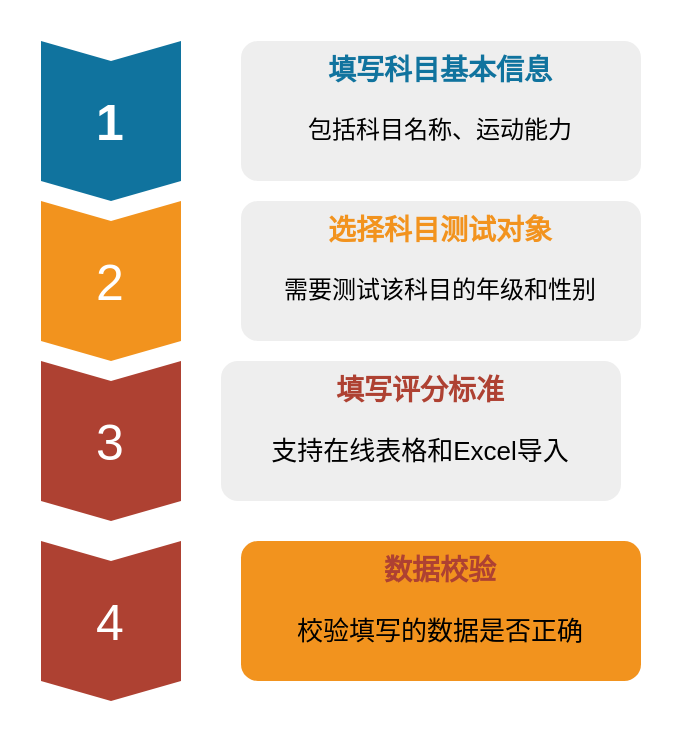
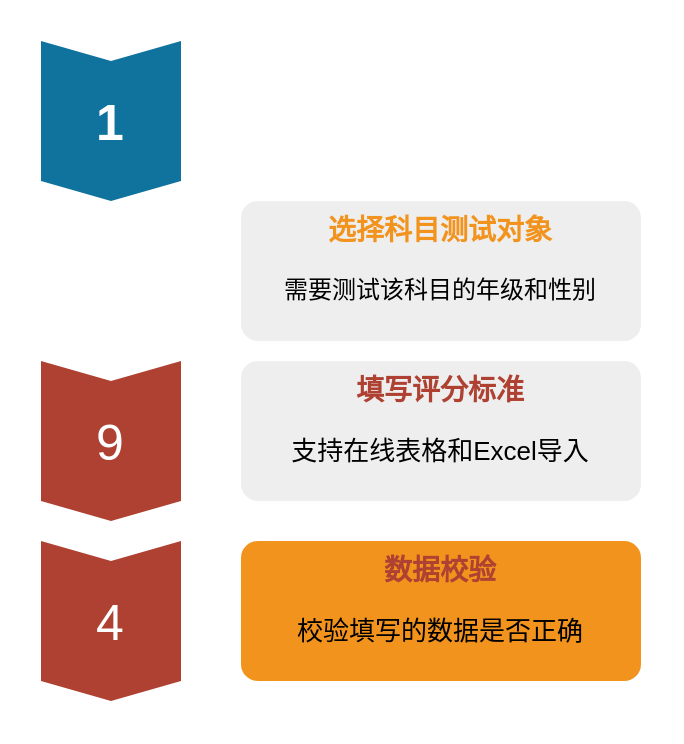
node "填写科目基本信息 包括科目名称、运动能力": removed
node "2": removed
node "填写评分标准 支持在线表格和Excel导入": moved (421, 431) -> (441, 431)
node "3": label "3" -> "9"
